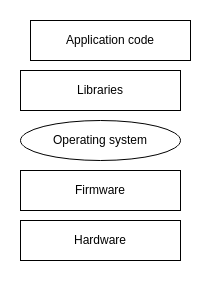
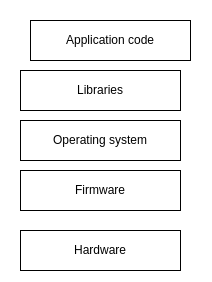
node "Operating system": shape ellipse -> rectangle
node "Hardware": moved (101, 241) -> (101, 251)
